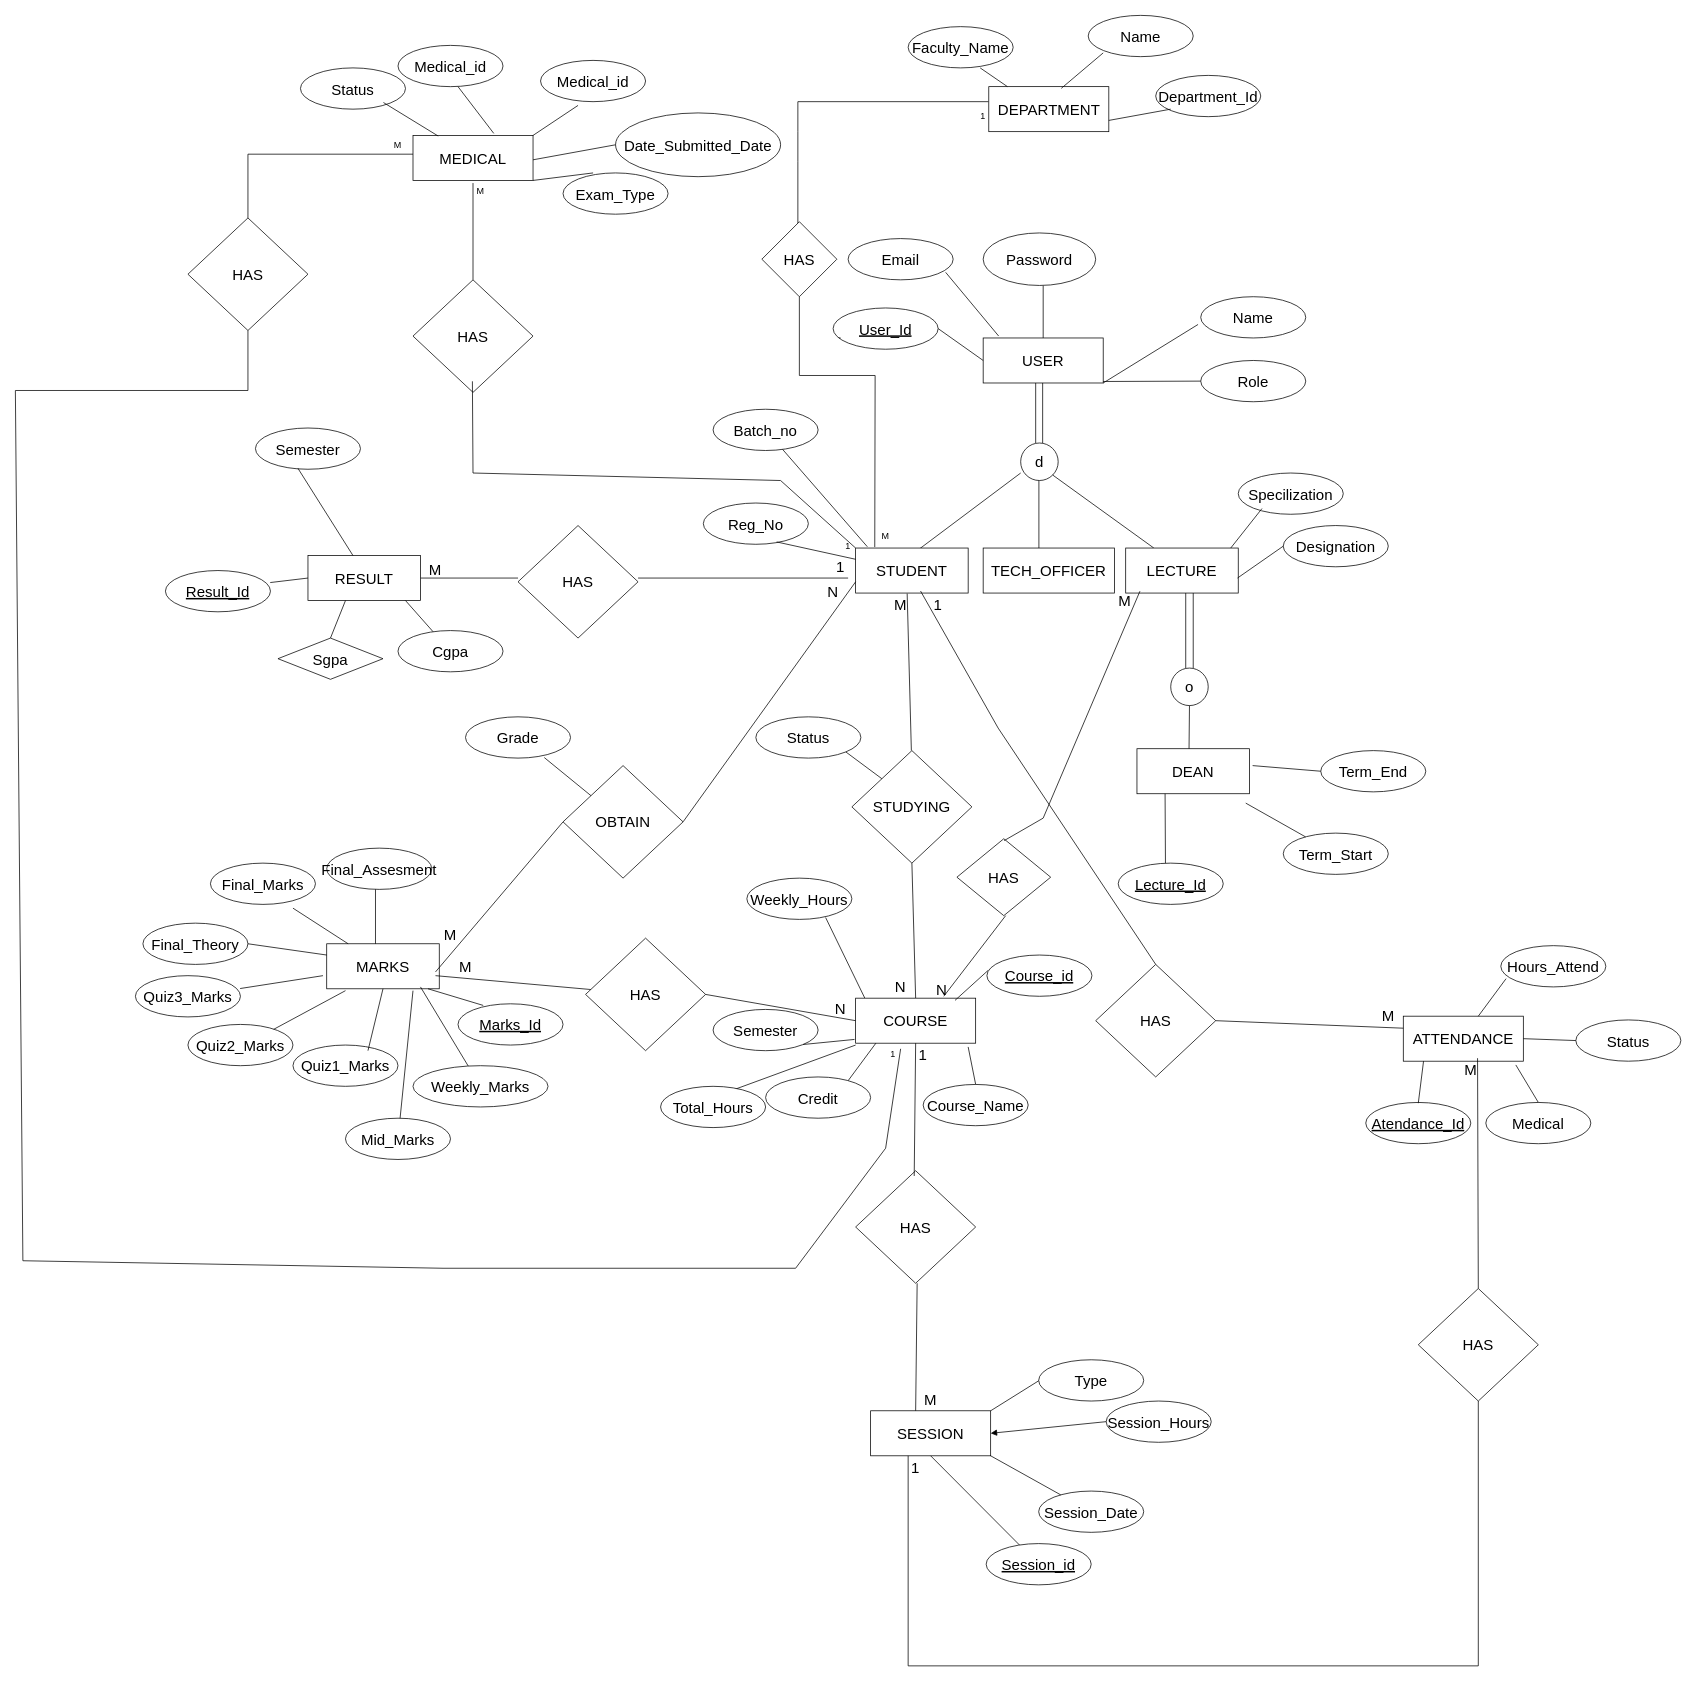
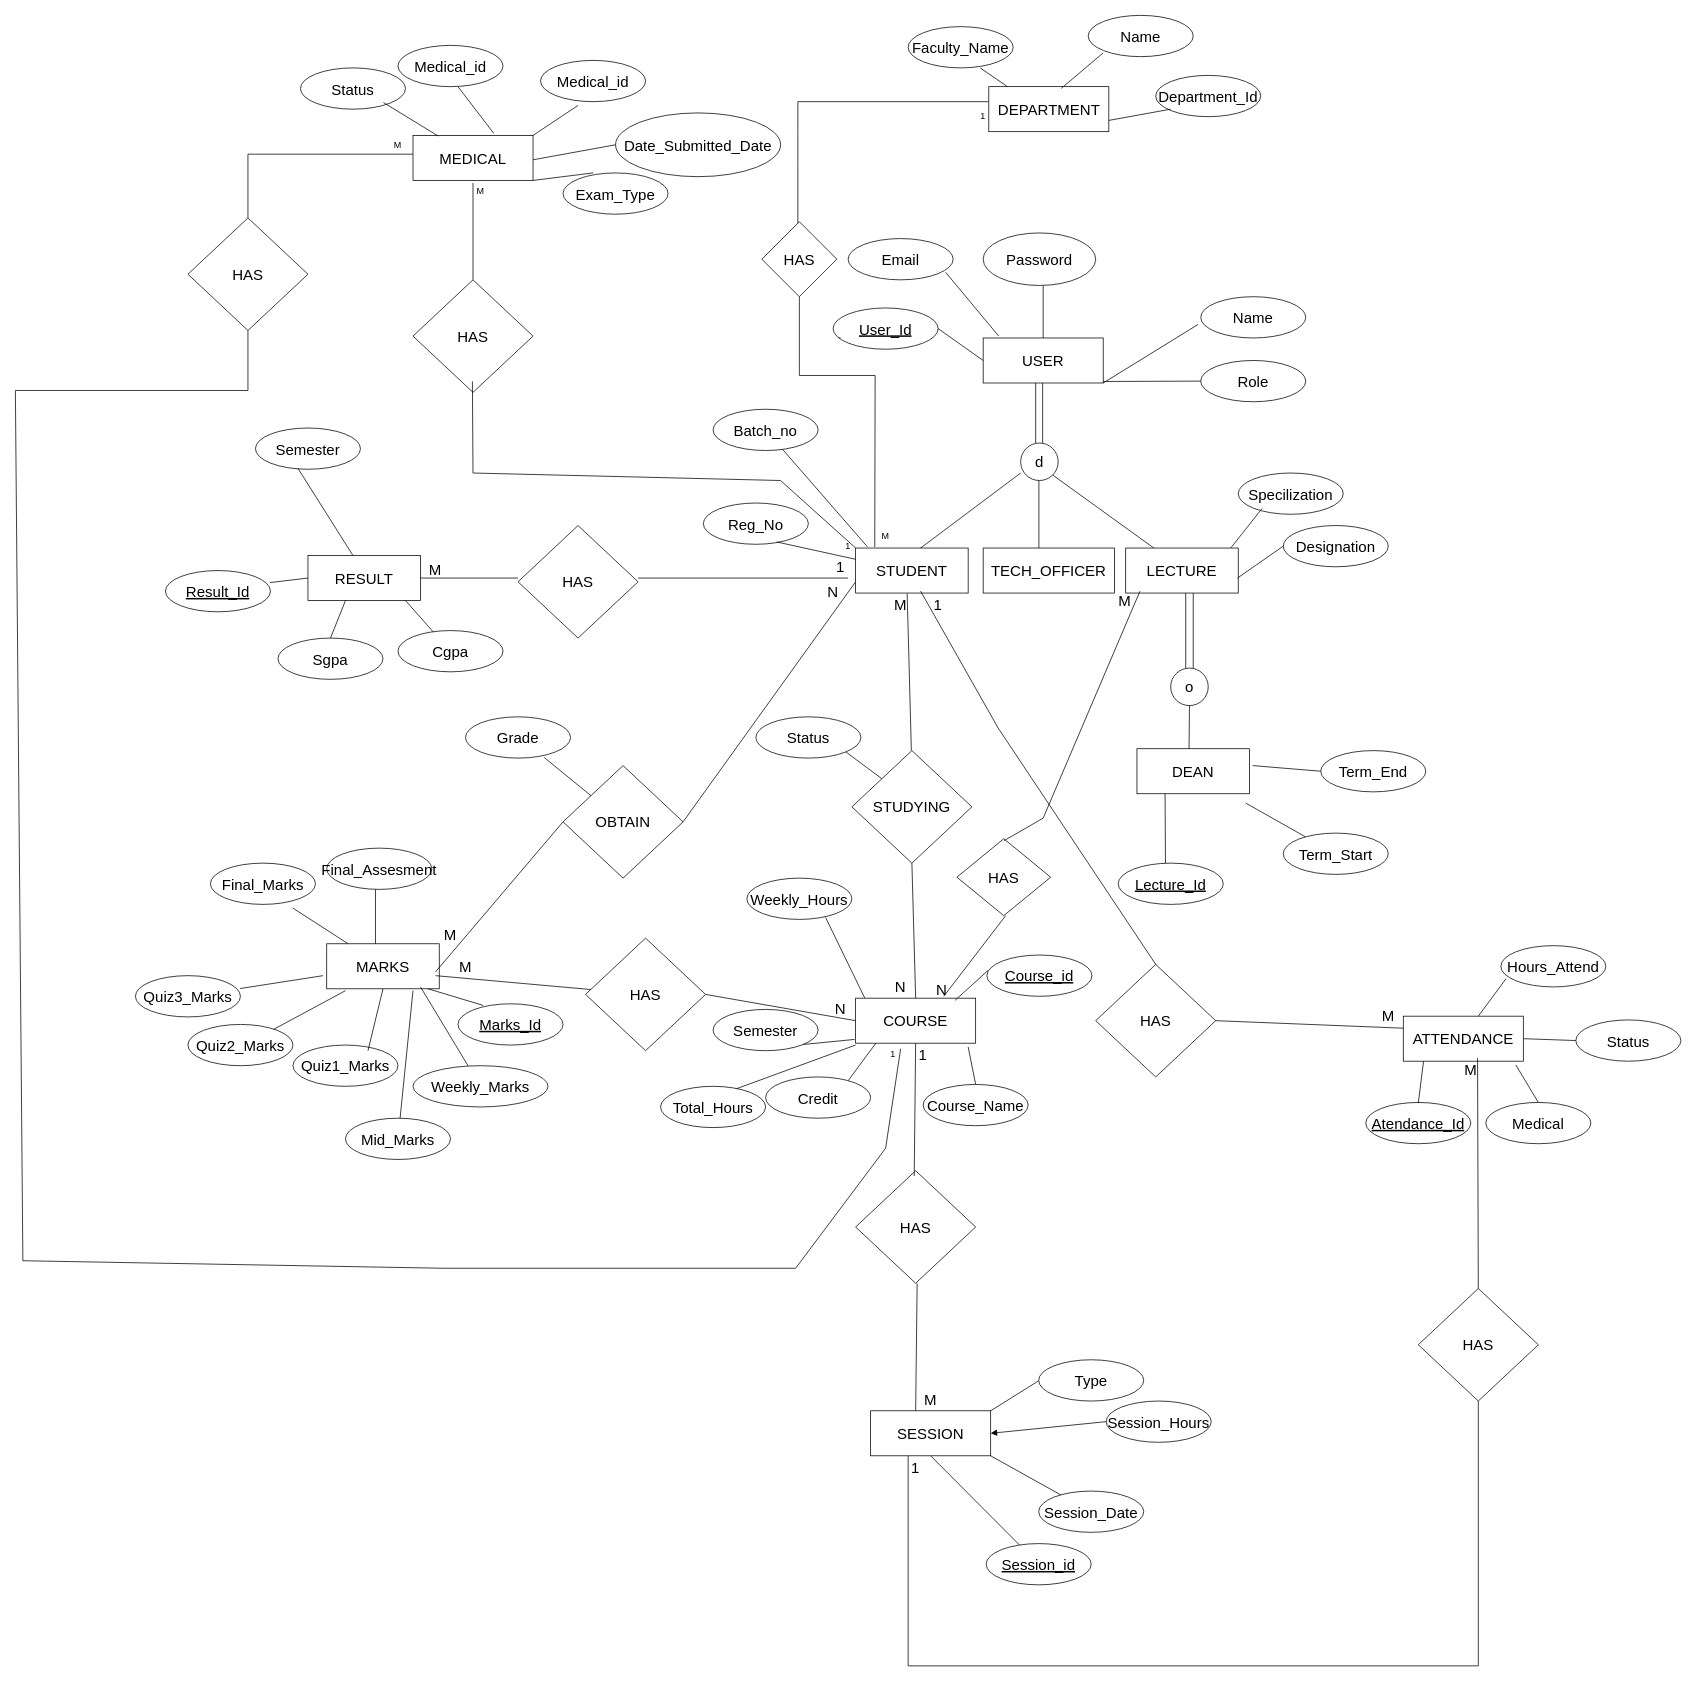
node "Sgpa": shape diamond -> ellipse
node "Final_Theory": removed
edge "Final_Theory" -- "MARKS": removed
